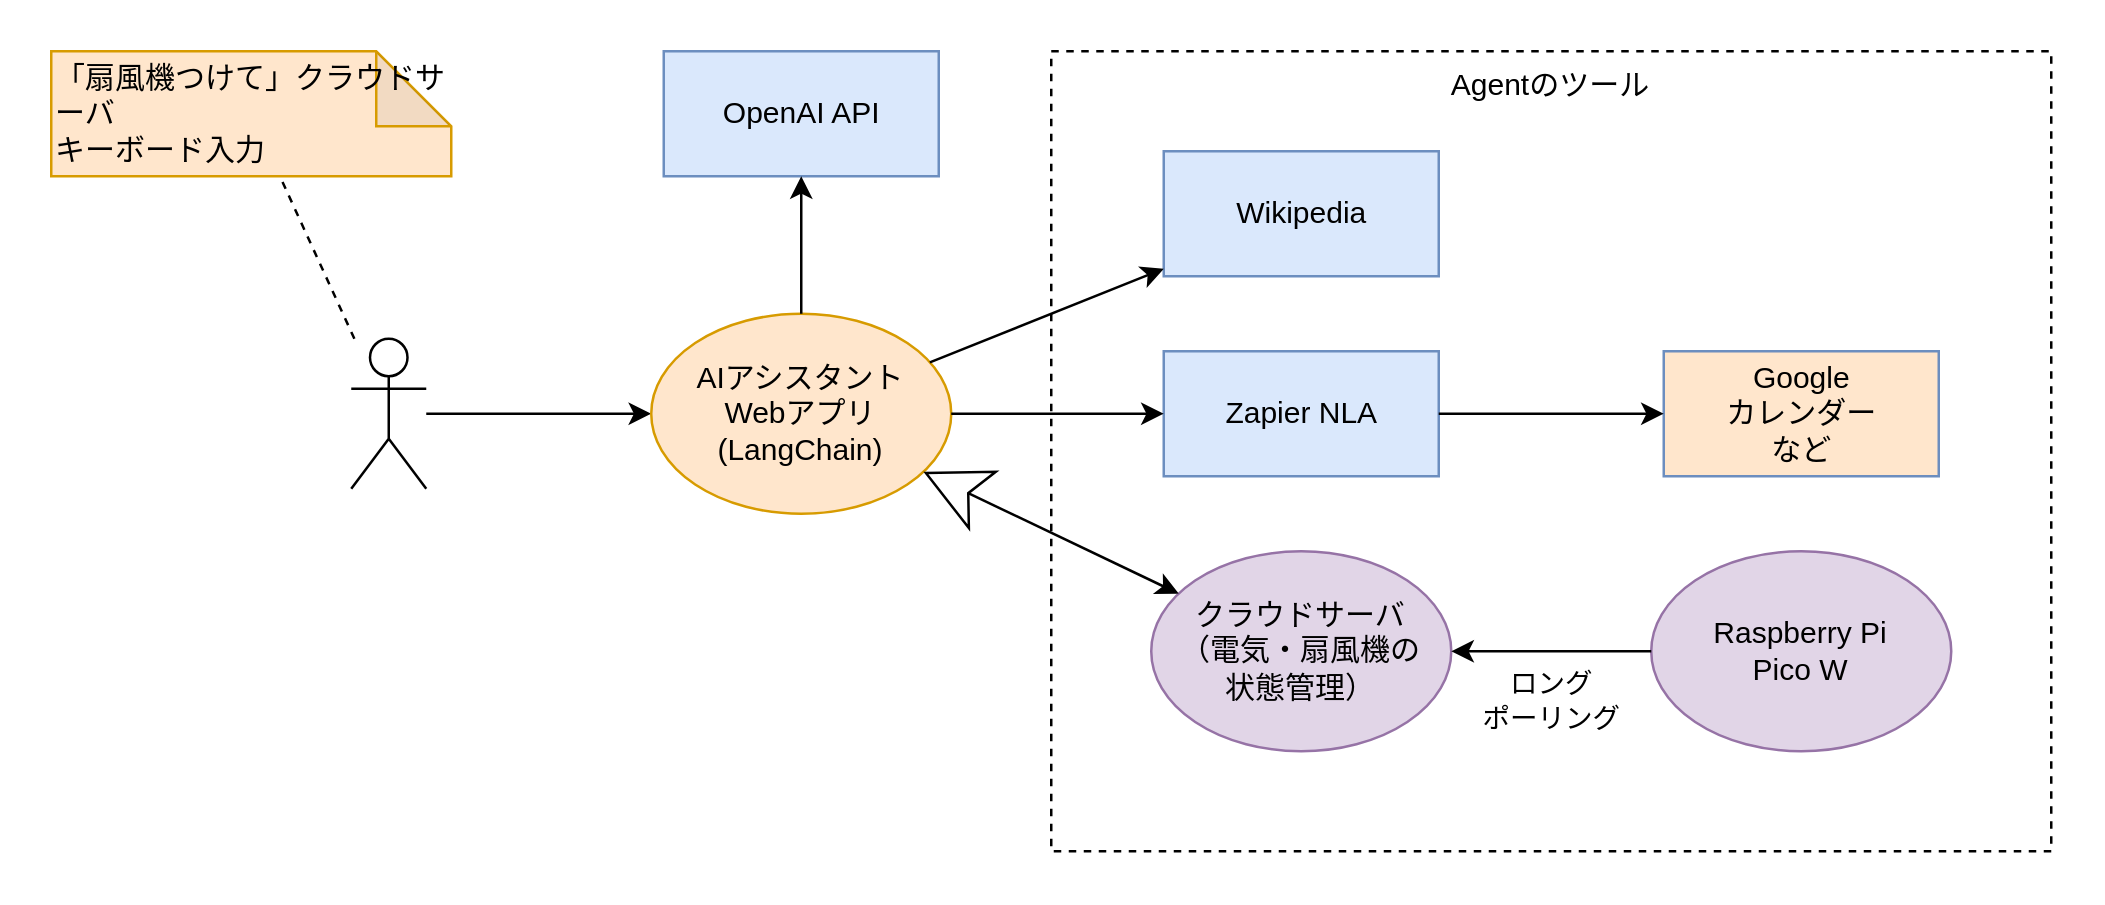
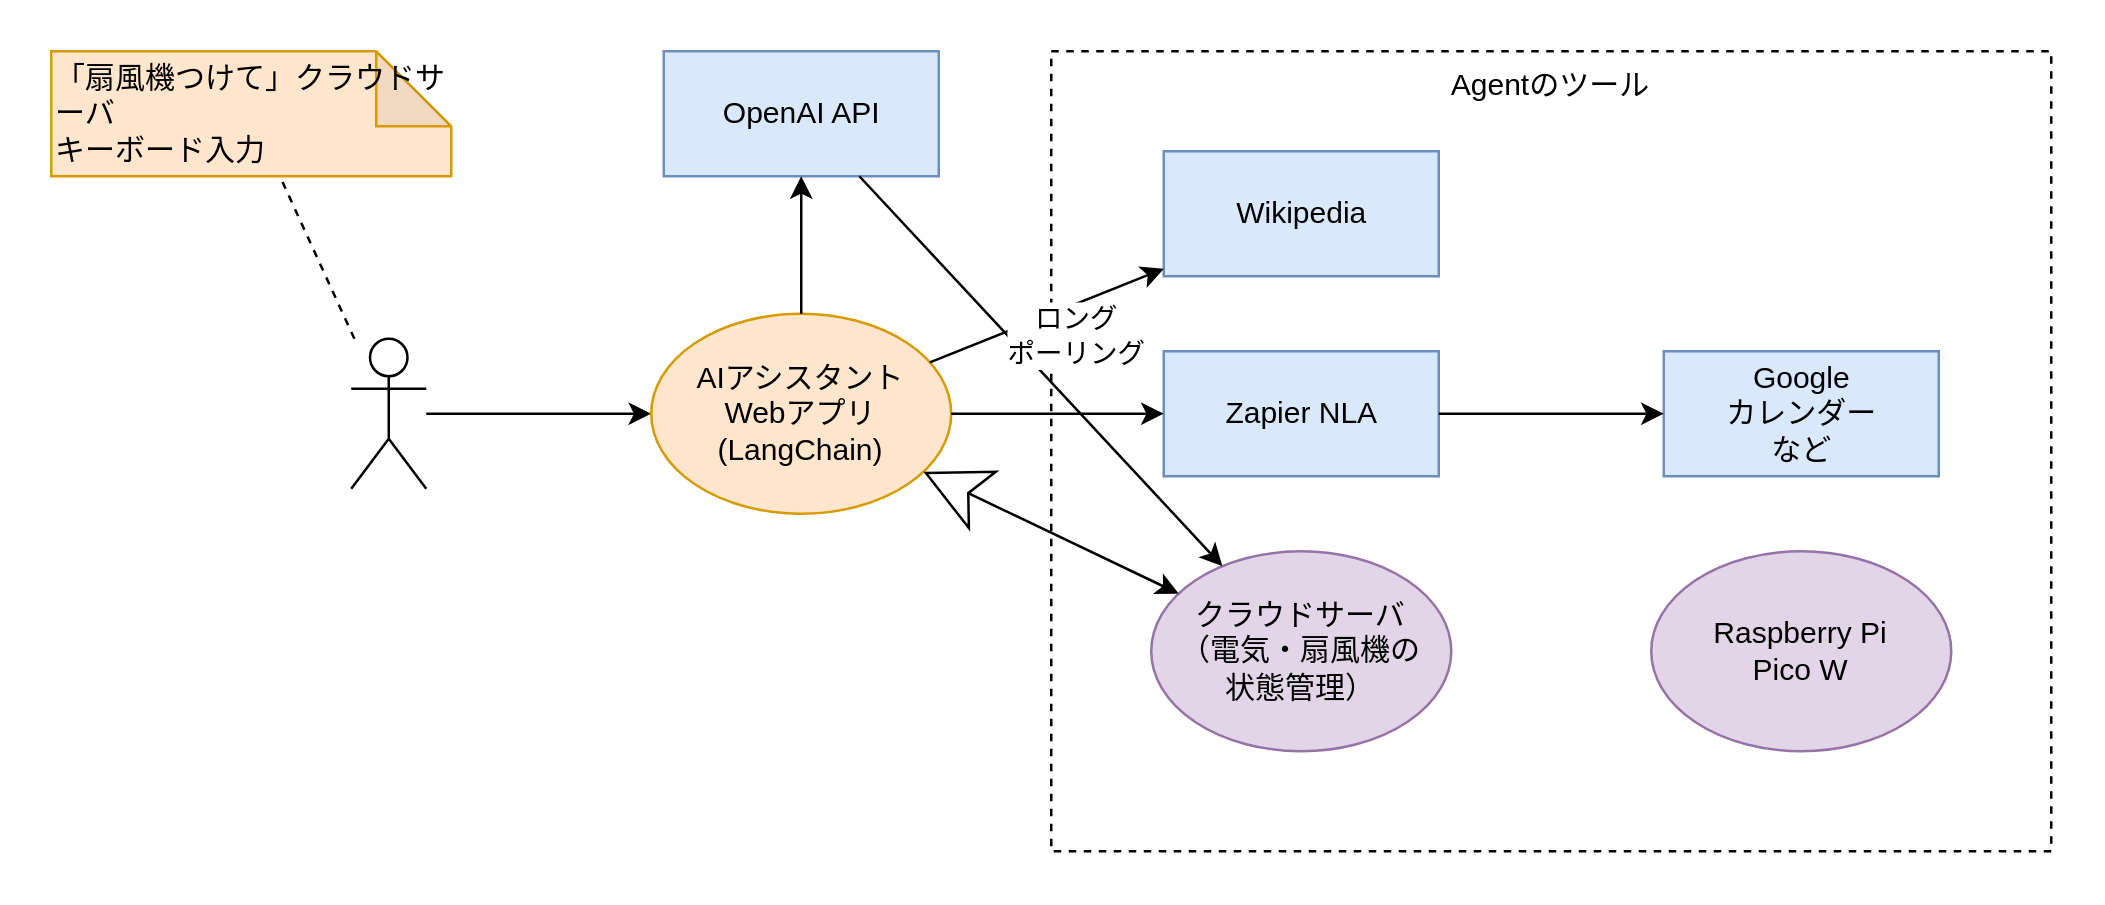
node "Google カレンダー など": fillcolor #ffe6cc -> #dae8fc
edge "Raspberry Pi Pico W" -> "クラウドサーバ （電気・扇風機の 状態管理）": now "OpenAI API" -> "クラウドサーバ （電気・扇風機の 状態管理）"
